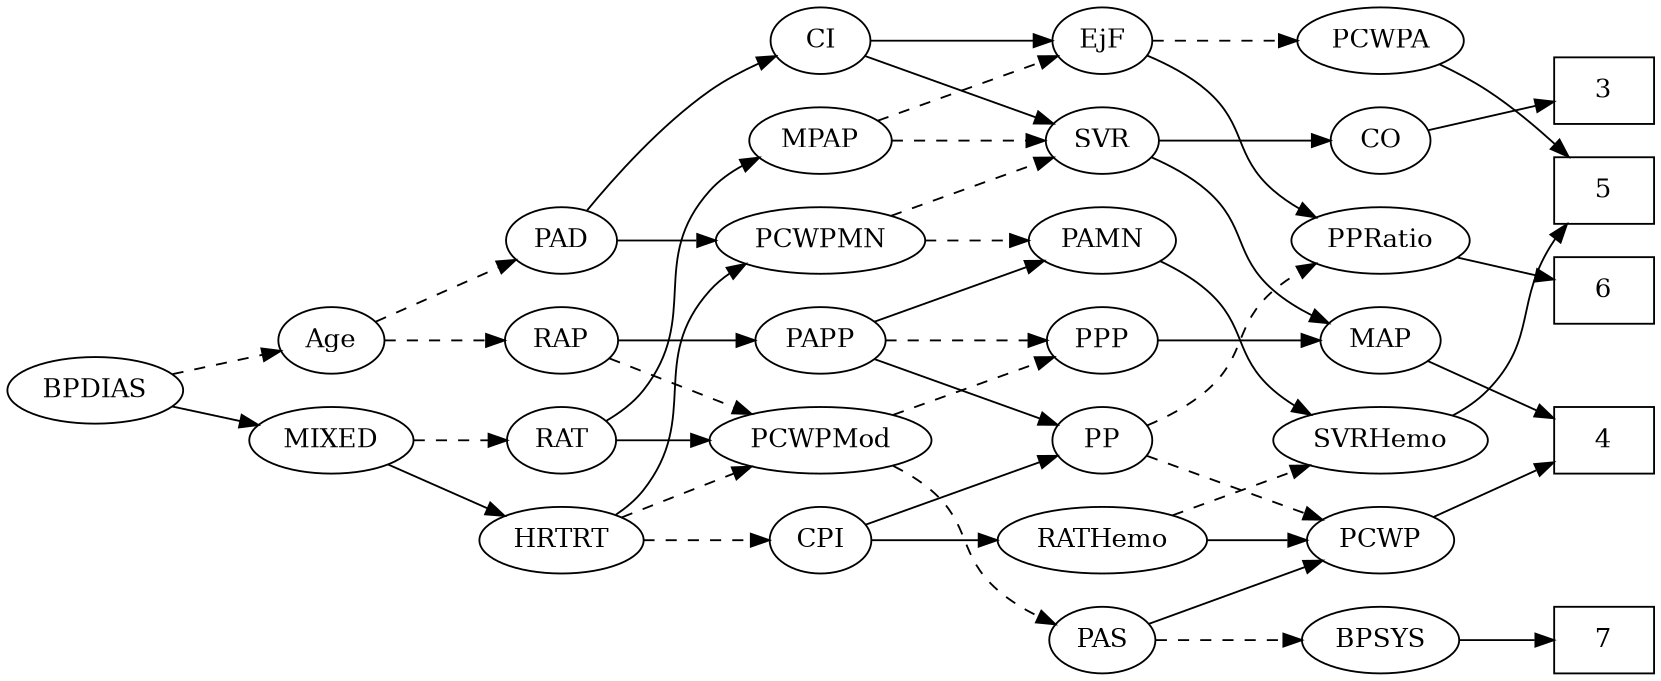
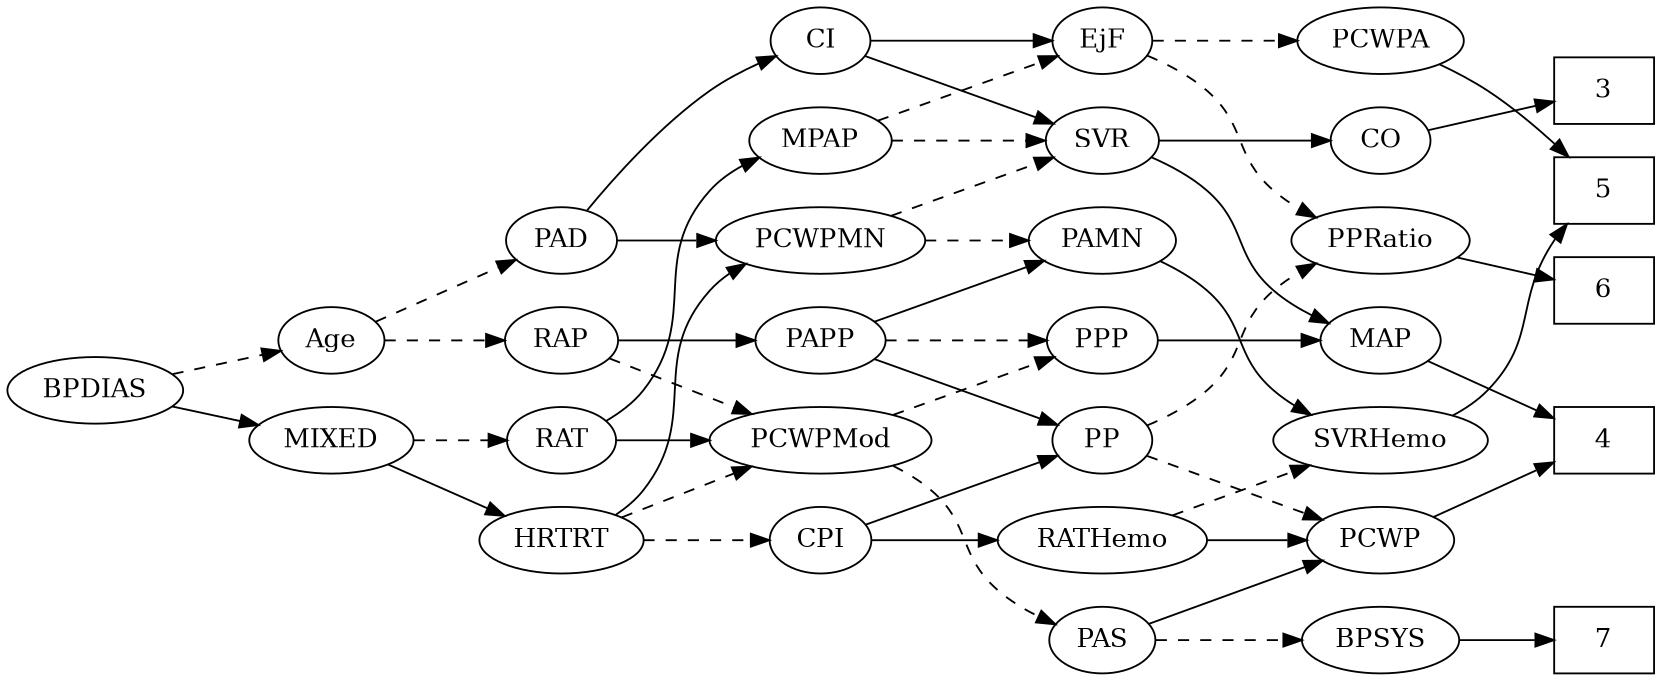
edge "EjF" -> "PPRatio": style solid -> dashed
